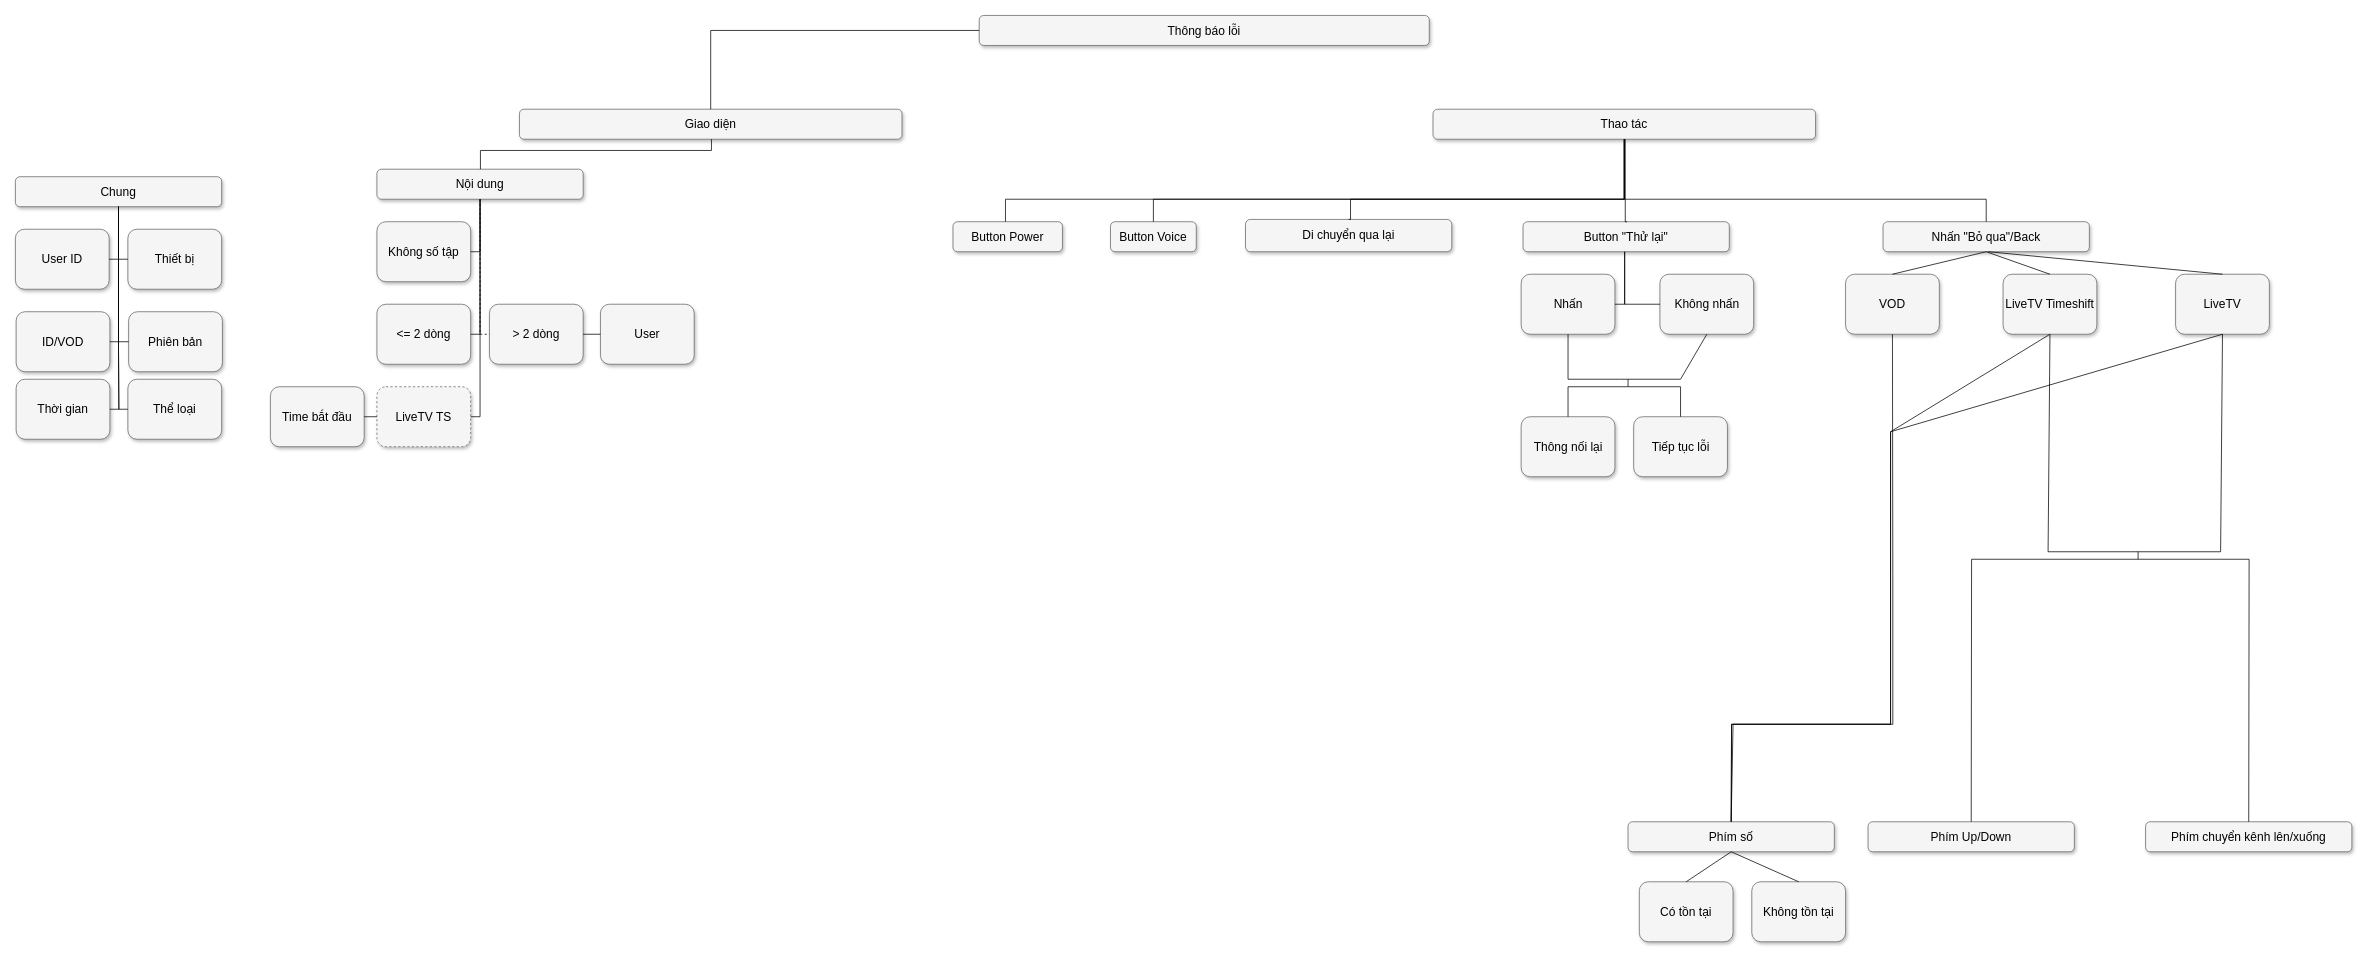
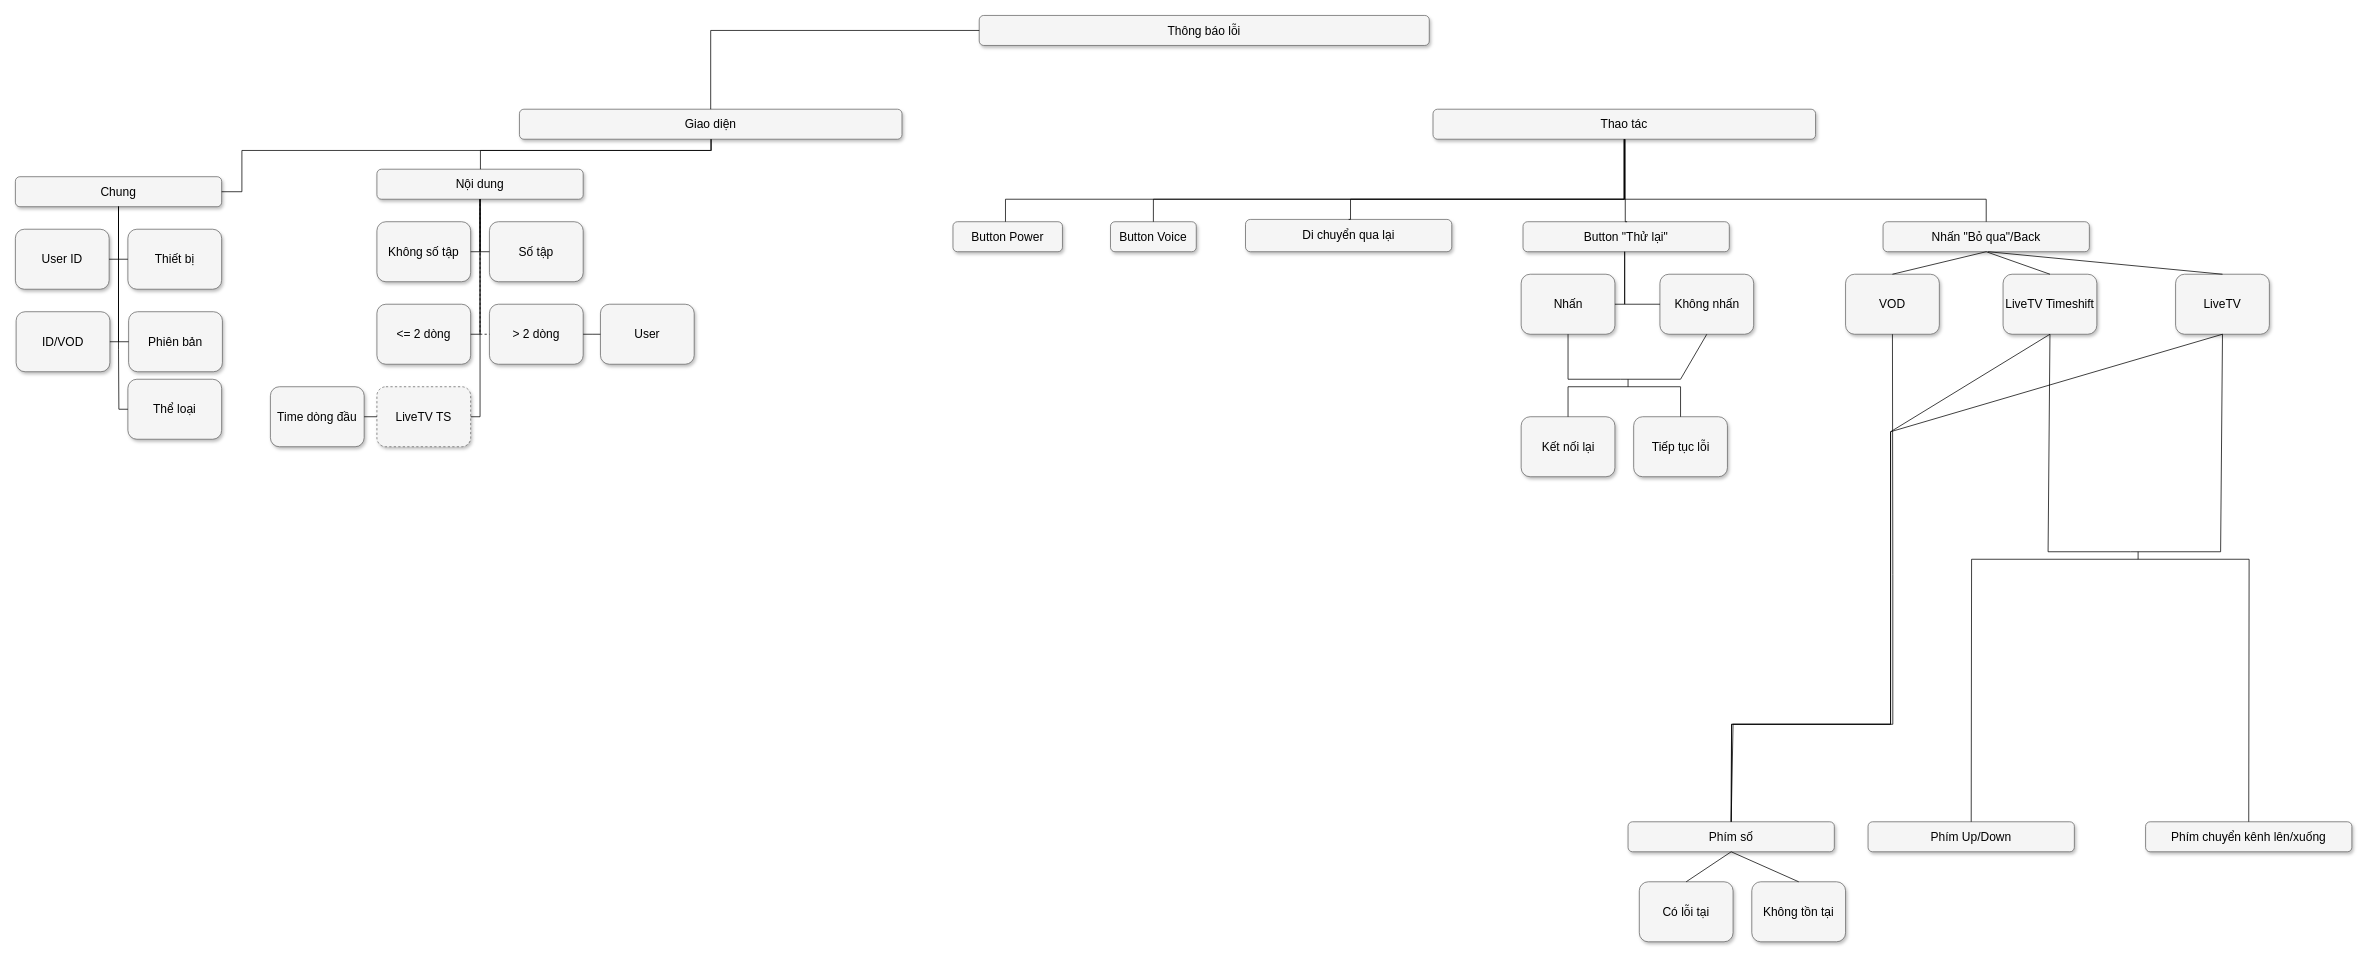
edge "Giao diện" -- "Chung": added
edge "Nội dung" -- "Số tập": added
node "Số tập": added
node "Thời gian": removed
edge "Chung" -- "Thời gian": removed
node "Time bắt đầu": label "Time bắt đầu" -> "Time dòng đầu"
node "Thông nối lại": label "Thông nối lại" -> "Kết nối lại"
node "Có tồn tại": label "Có tồn tại" -> "Có lỗi tại"
